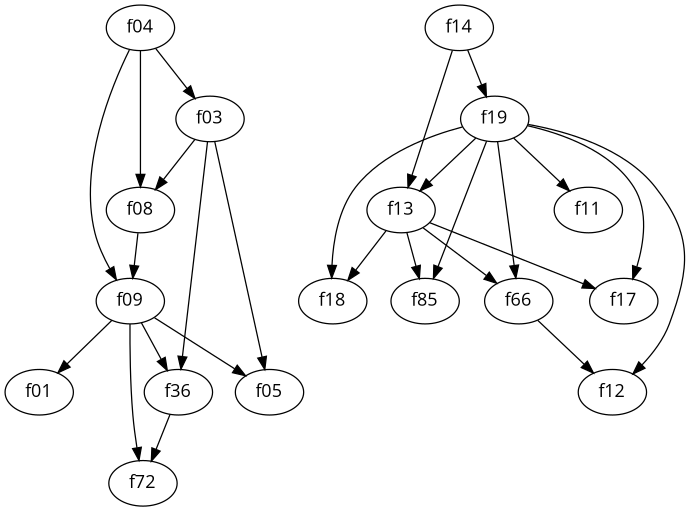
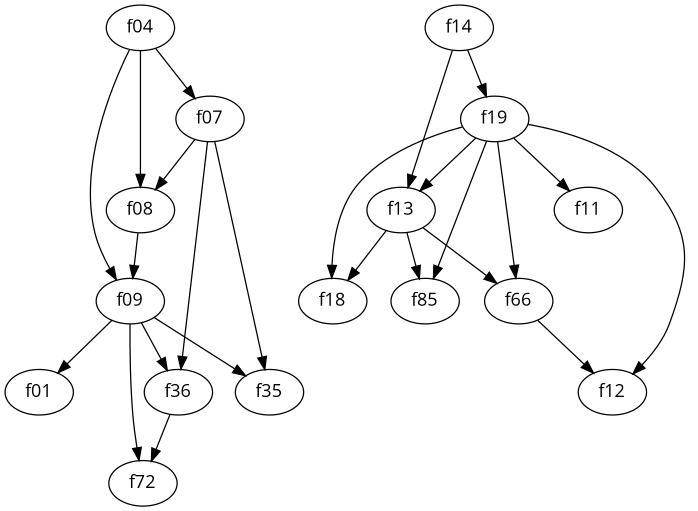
node "f03": label "f03" -> "f07"
node "f17": removed
node "f05": label "f05" -> "f35"
